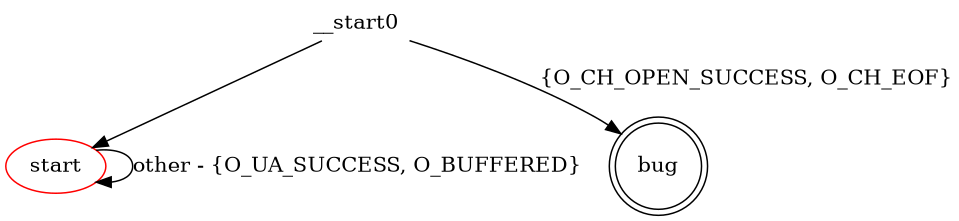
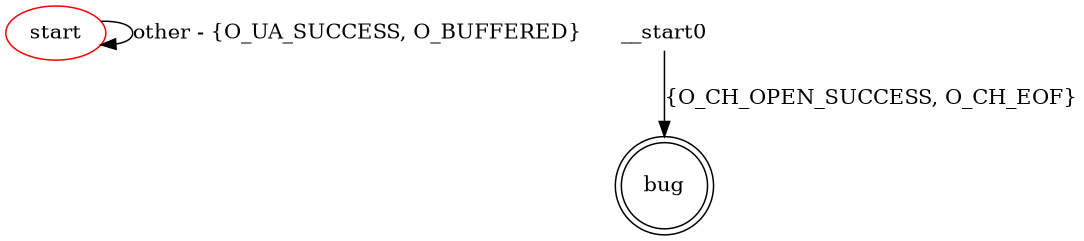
edge "__start0" -> "start": removed
